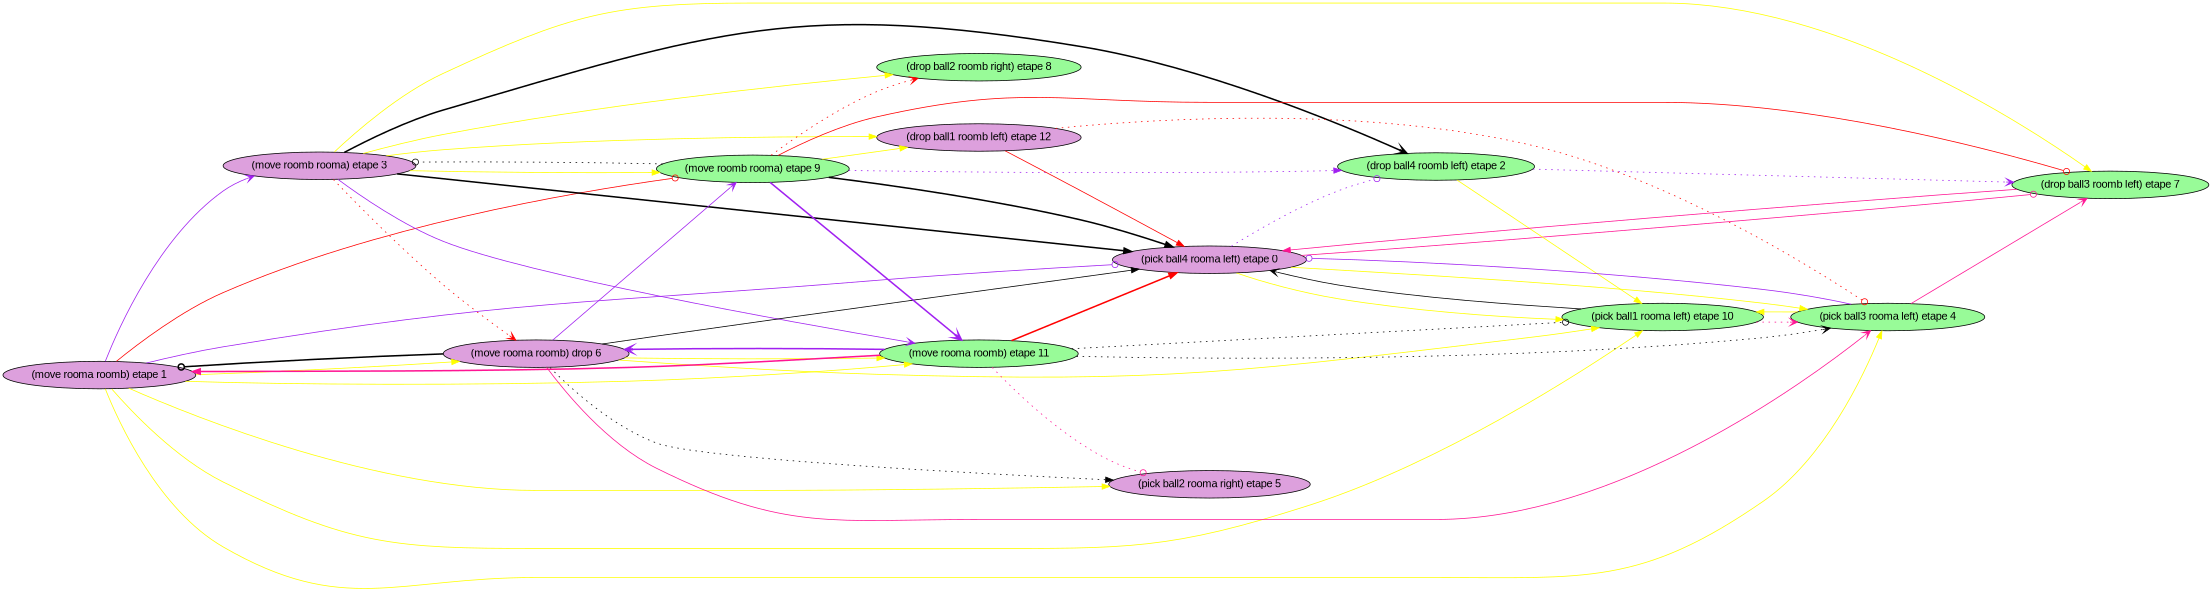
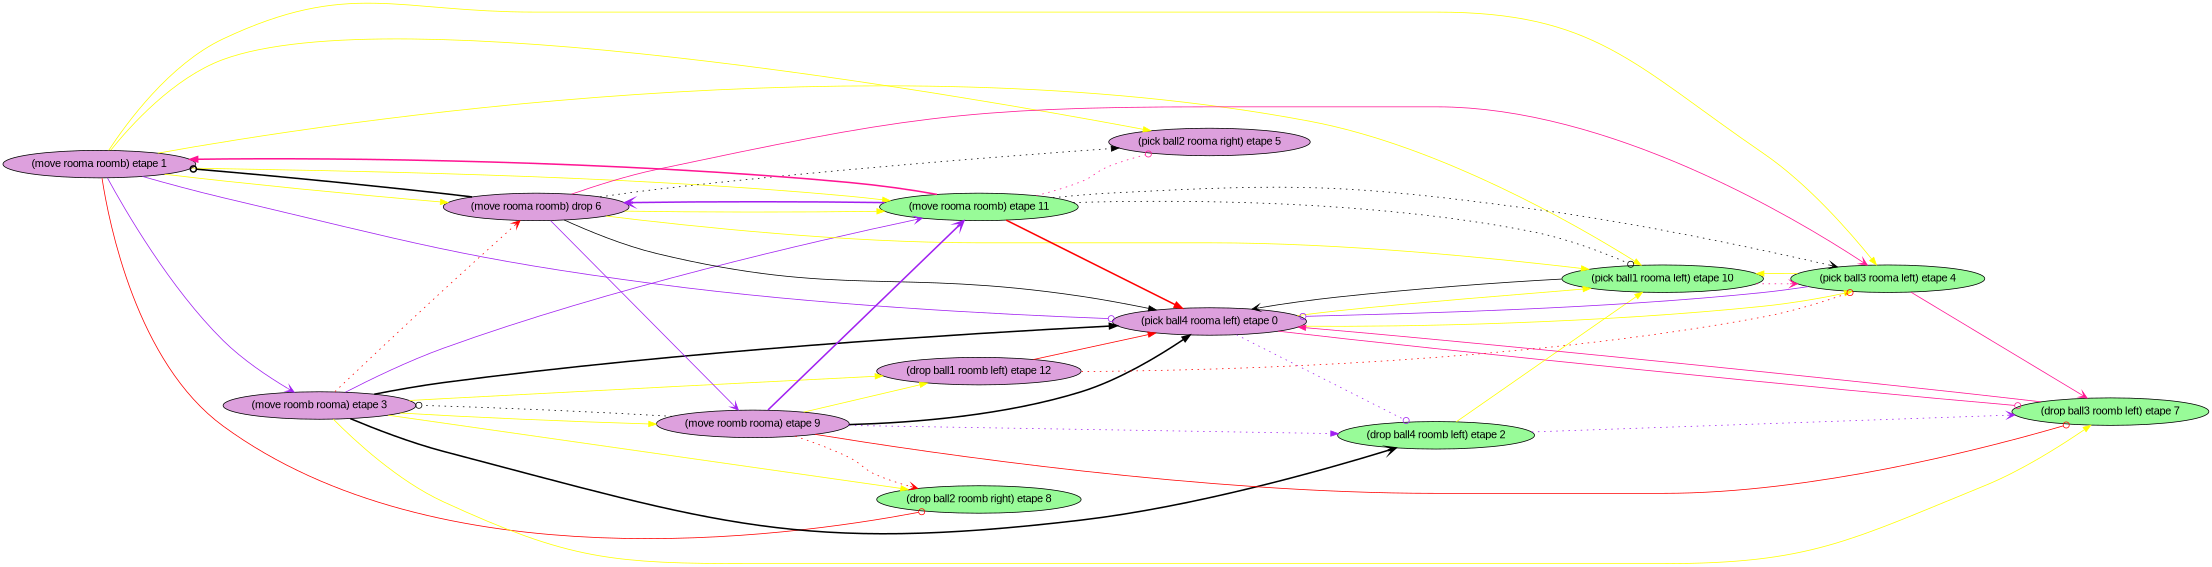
node "(move roomb rooma) etape 9": fillcolor palegreen -> plum
edge "(move rooma roomb) etape 1" -> "(move roomb rooma) etape 9": now "(move rooma roomb) etape 1" -> "(drop ball2 roomb right) etape 8"
